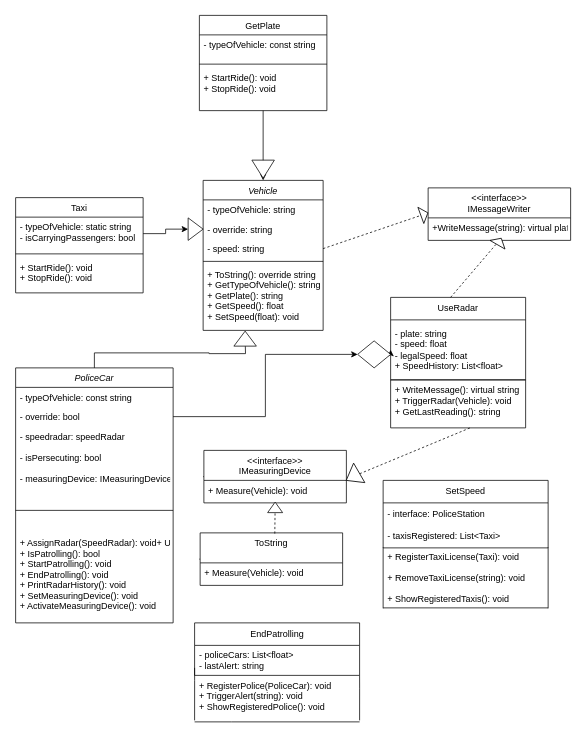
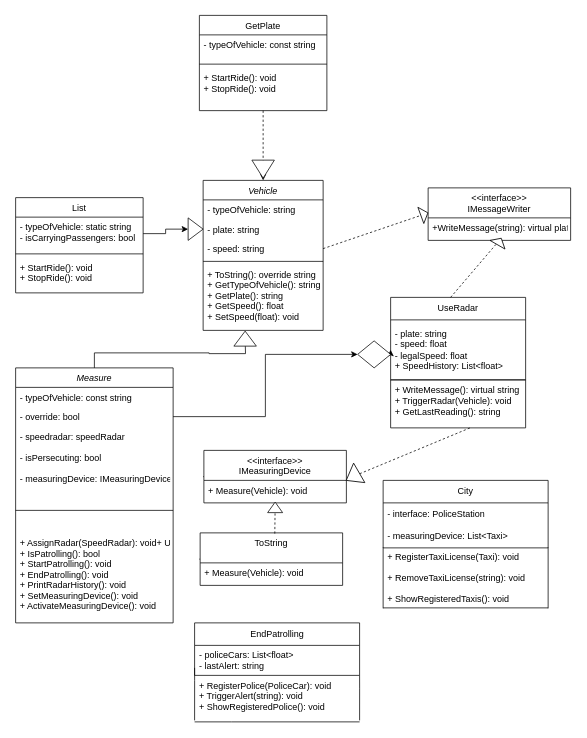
edge "GetPlate" -> "Vehicle": style solid -> dashed
node "Taxi": label "Taxi" -> "List"
node "- override: string": label "- override: string" -> "- plate: string"
node "PoliceCar": label "PoliceCar" -> "Measure"
node "SetSpeed": label "SetSpeed" -> "City"
node "- taxisRegistered: List<Taxi>": label "- taxisRegistered: List<Taxi>" -> "- measuringDevice: List<Taxi>"
